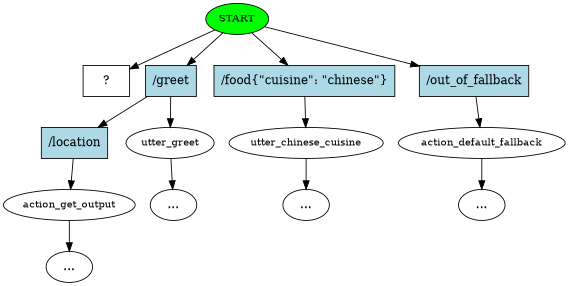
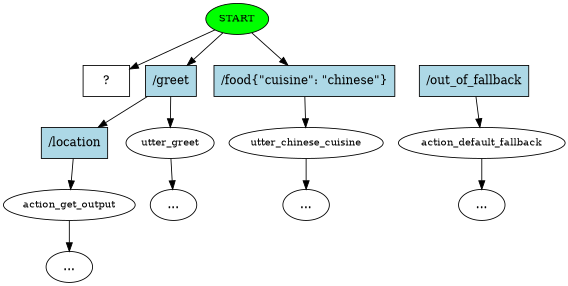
edge "START" -> "/out_of_fallback": removed
